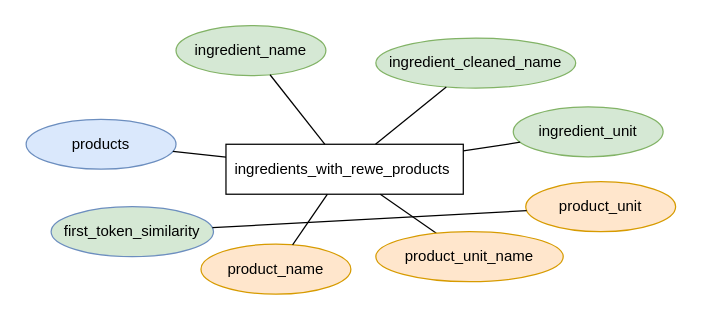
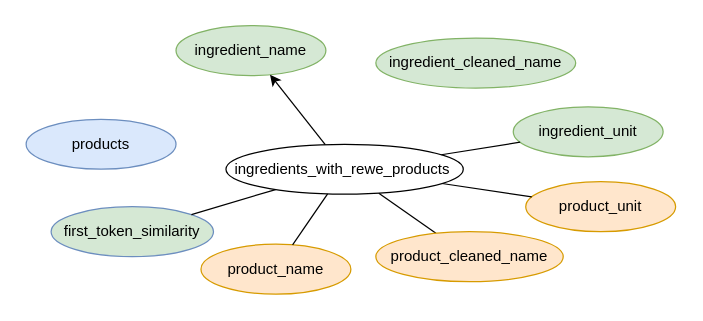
edge "ingredient_name" -- "ingredients_with_rewe_products": arrowhead none -> classic
edge "ingredient_cleaned_name" -- "ingredients_with_rewe_products": removed
edge "products" -- "ingredients_with_rewe_products": removed
node "ingredients_with_rewe_products": shape rectangle -> ellipse
edge "ingredients_with_rewe_products" -- "product_unit": added
edge "product_unit" -- "first_token_similarity": now "ingredients_with_rewe_products" -- "first_token_similarity"
node "product_unit_name": label "product_unit_name" -> "product_cleaned_name"
